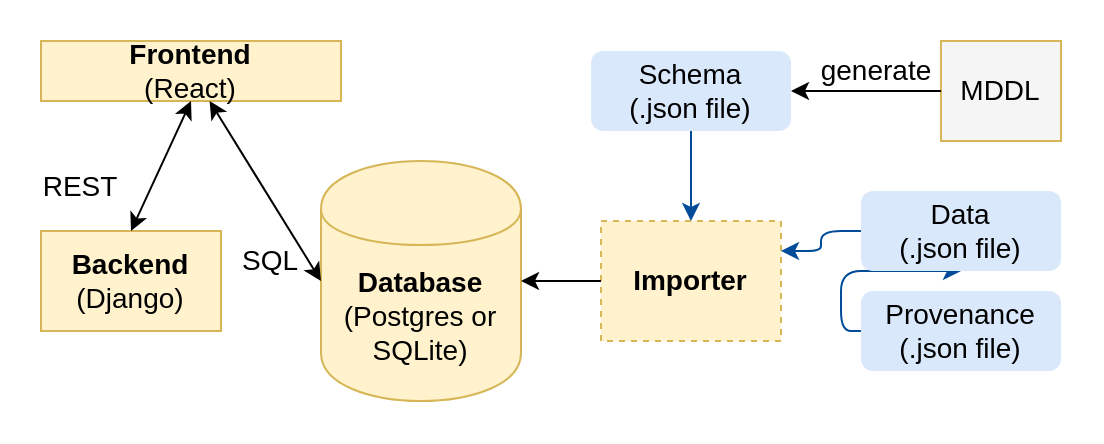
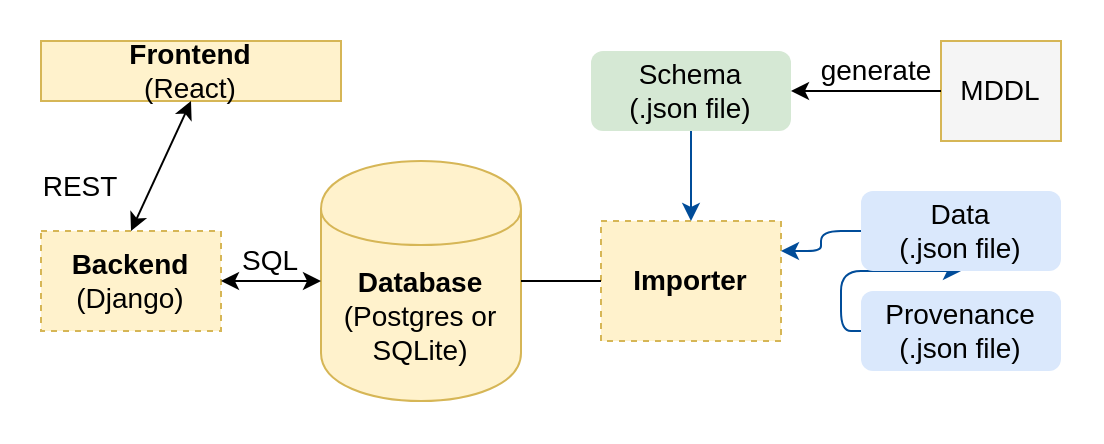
node "Schema (.json file)": fillcolor #dae8fc -> #d5e8d4
edge "Frontend (React)" -- "Database (Postgres or SQLite)": now "Backend (Django)" -- "Database (Postgres or SQLite)"
node "Backend (Django)": style solid -> dashed
edge "Importer" -> "Database (Postgres or SQLite)": arrowhead classic -> none
